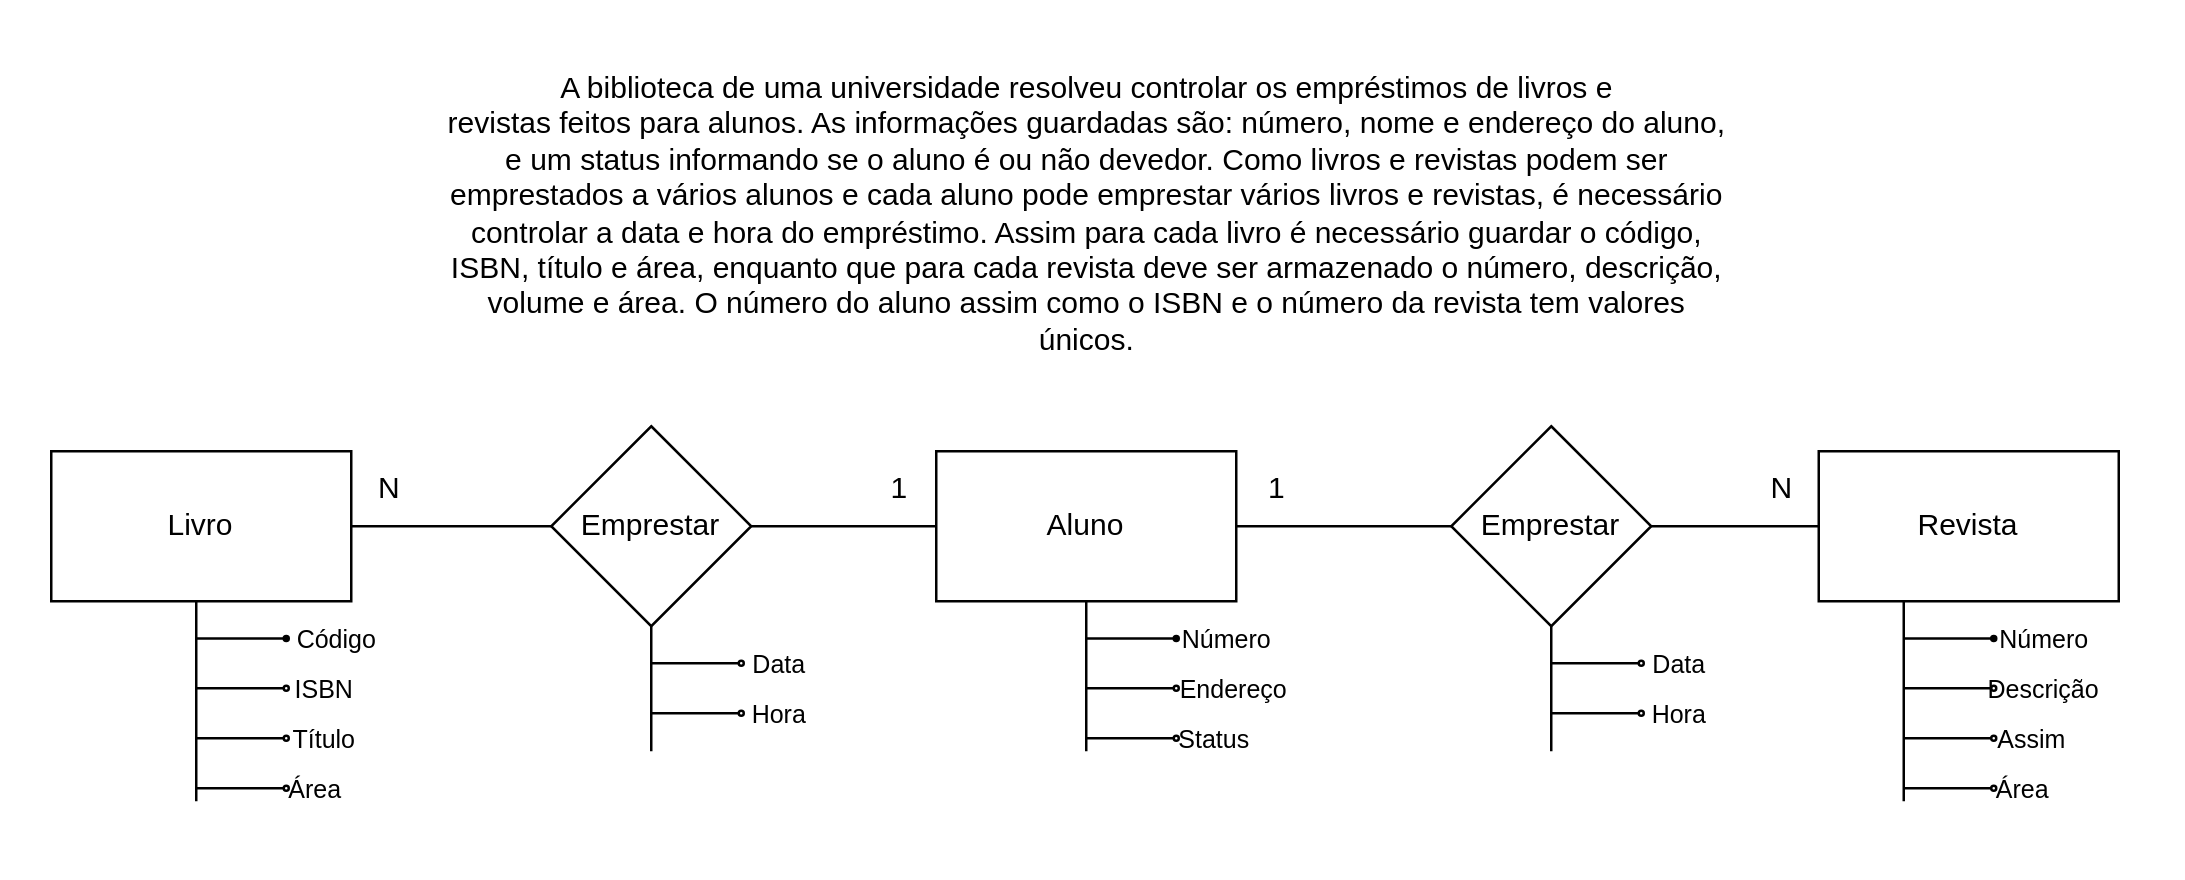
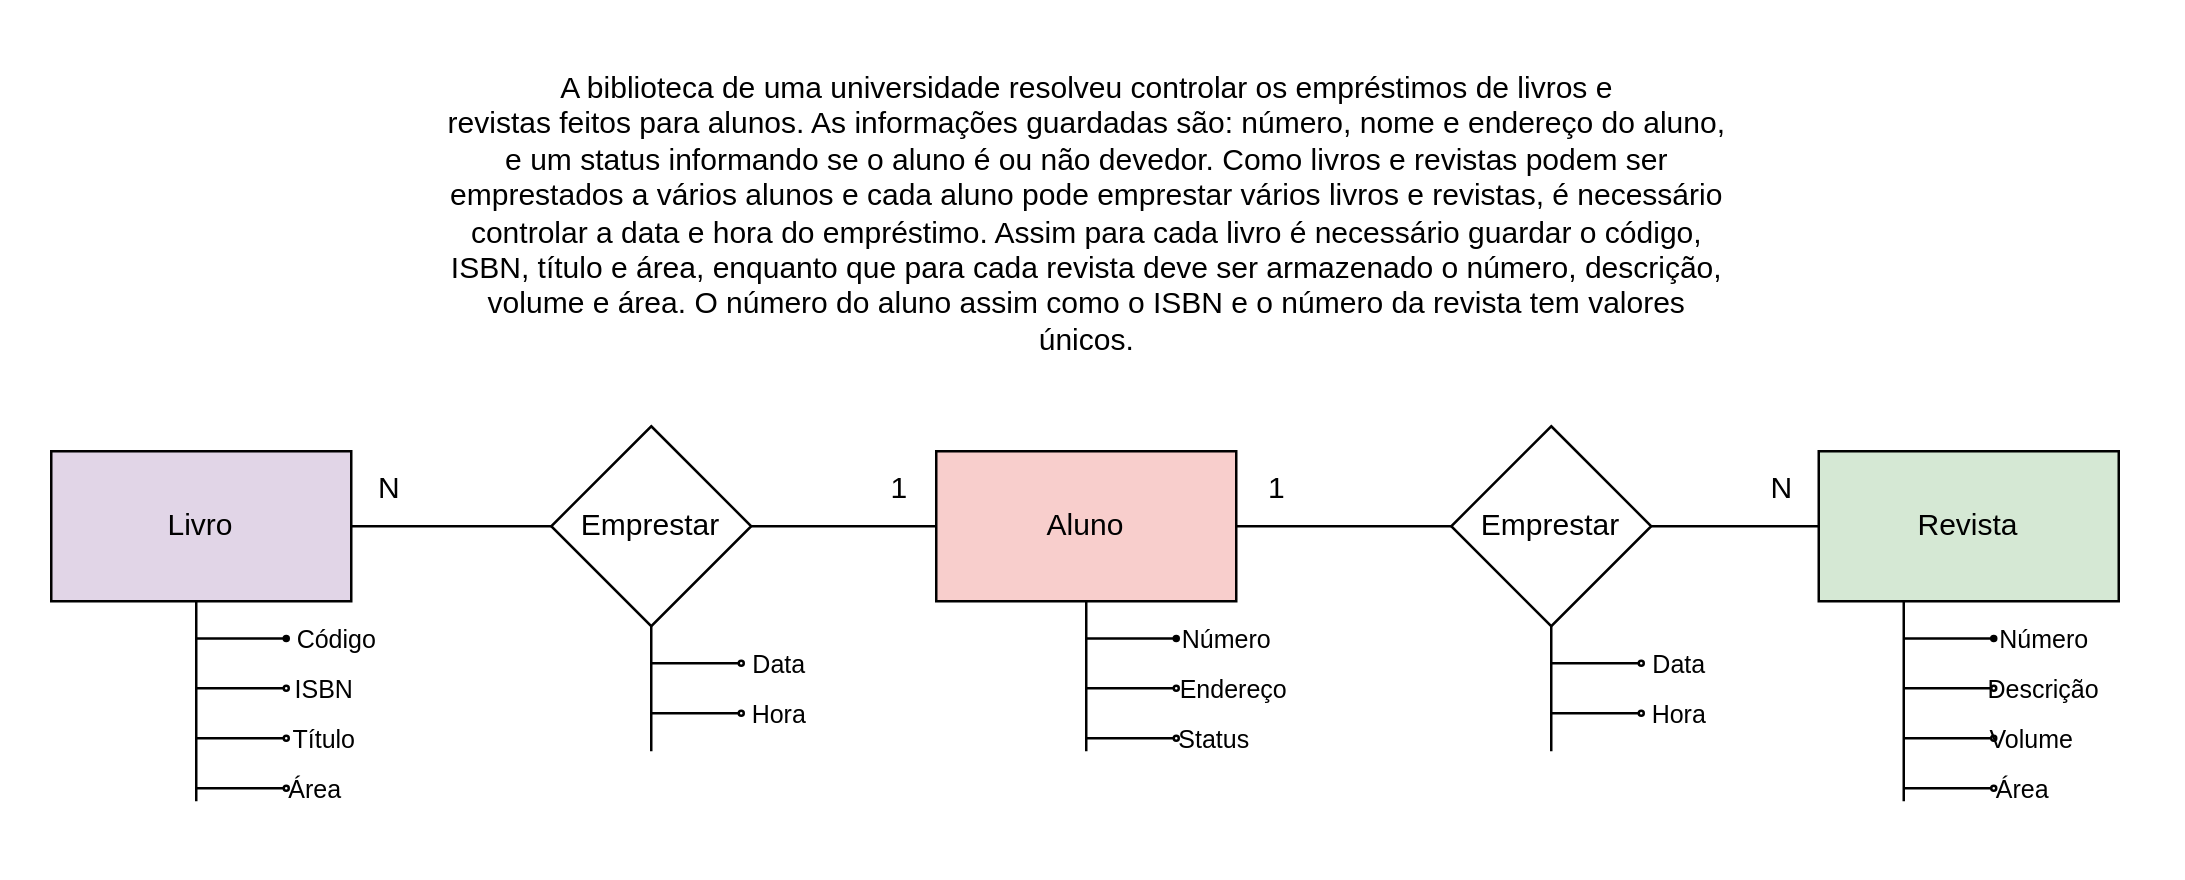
node "Livro": fillcolor #ffffff -> #e1d5e7
node "Aluno": fillcolor #ffffff -> #f8cecc
node "Revista": fillcolor #ffffff -> #d5e8d4
node "Assim": label "Assim" -> "Volume"
